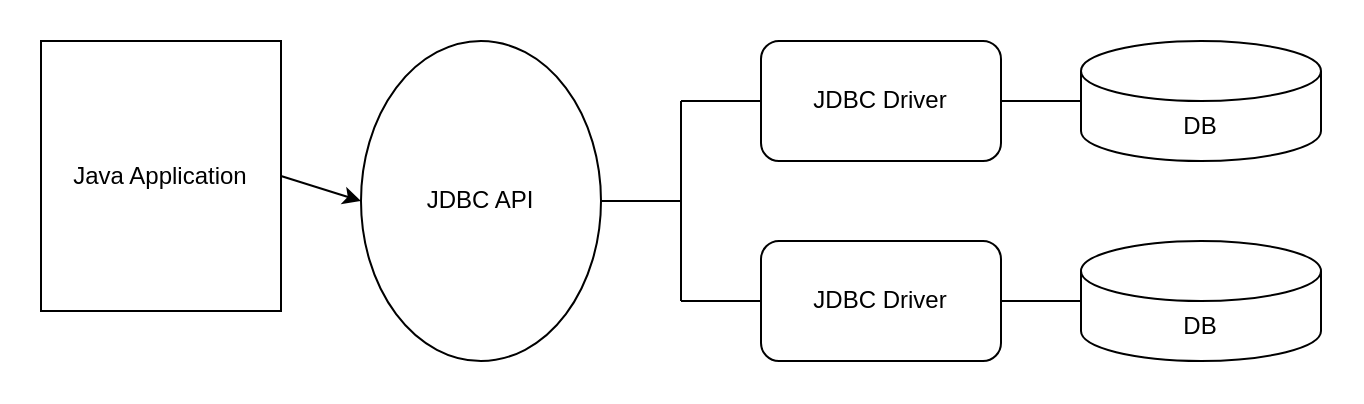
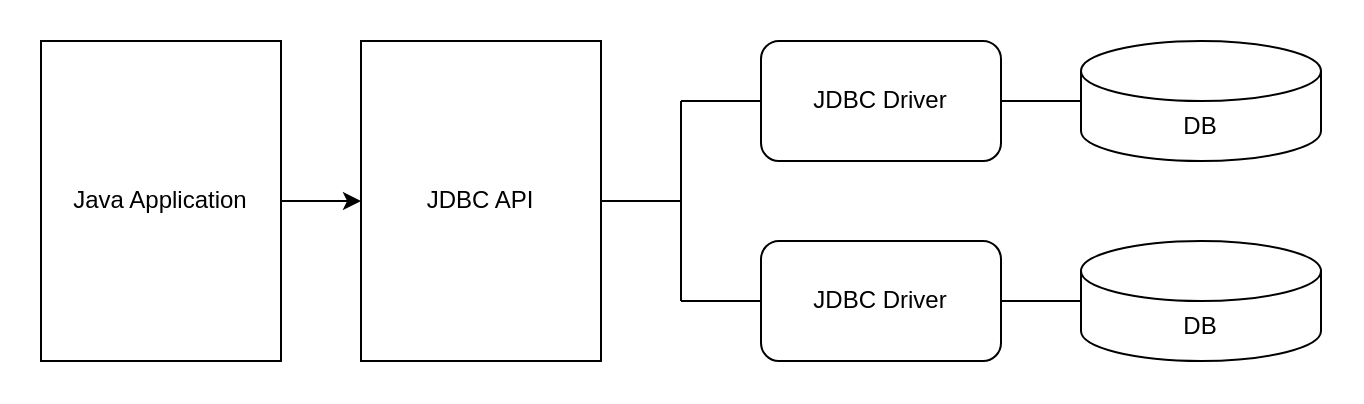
node "Java Application": size 240x270 -> 240x320
node "JDBC API": shape ellipse -> rectangle
